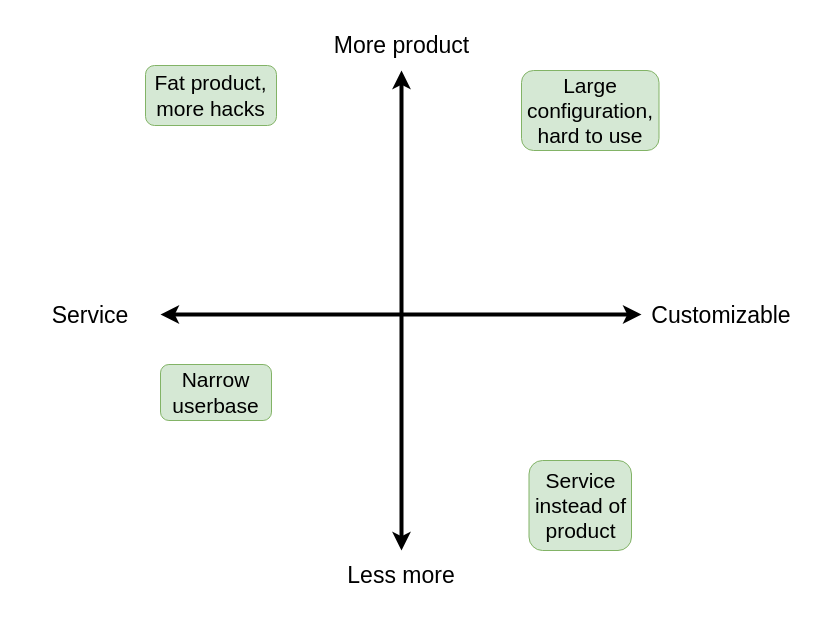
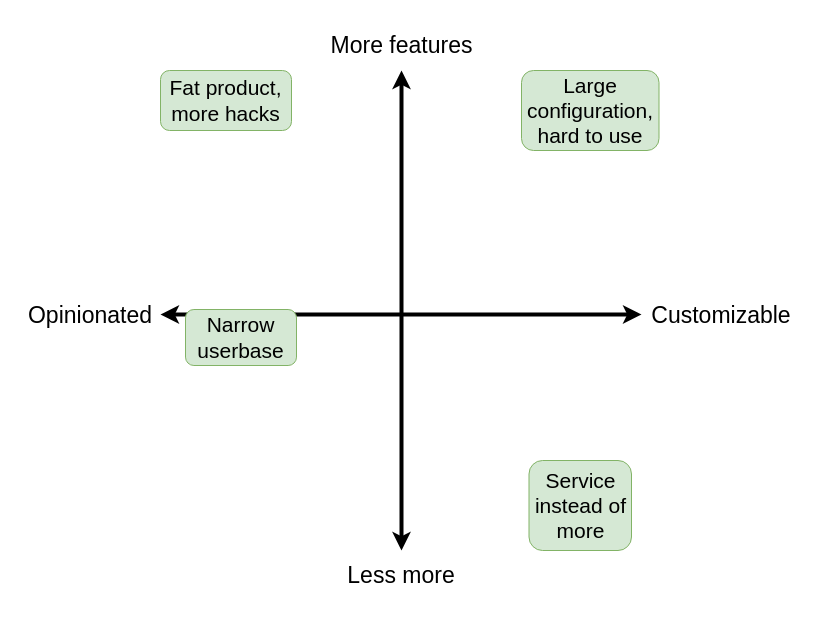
node "More product": label "More product" -> "More features"
node "Fat product, more hacks": moved (211, 96) -> (226, 101)
node "Service": label "Service" -> "Opinionated"
node "Narrow userbase": moved (216, 393) -> (241, 338)
node "Service instead of product": label "Service instead of product" -> "Service instead of more"
